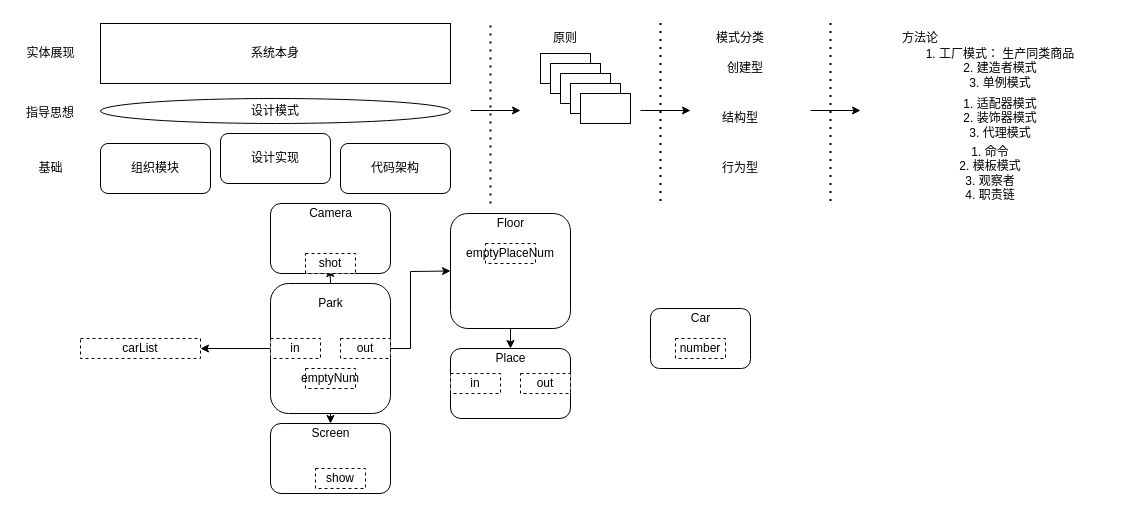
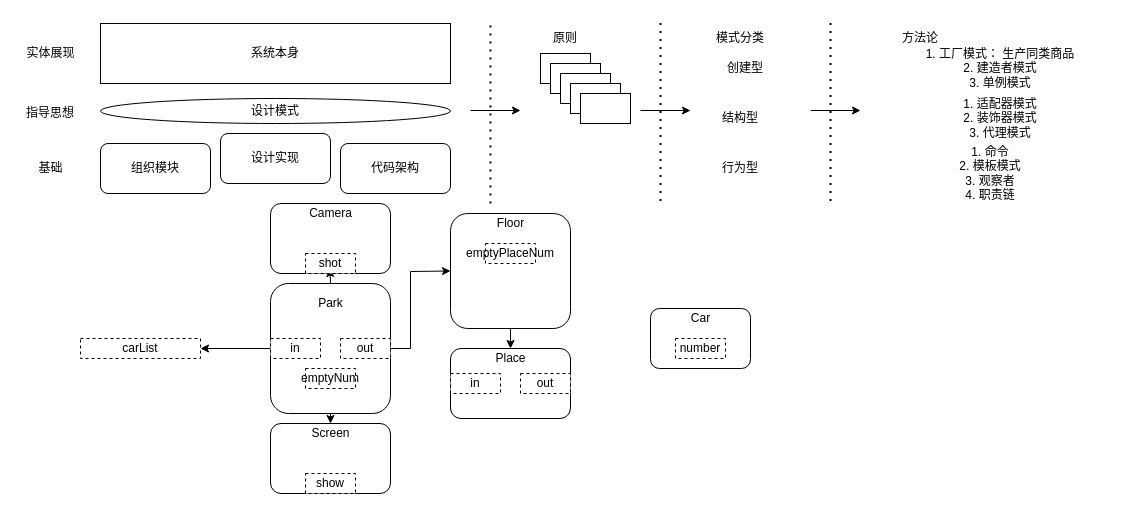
node "show": moved (341, 479) -> (331, 484)
